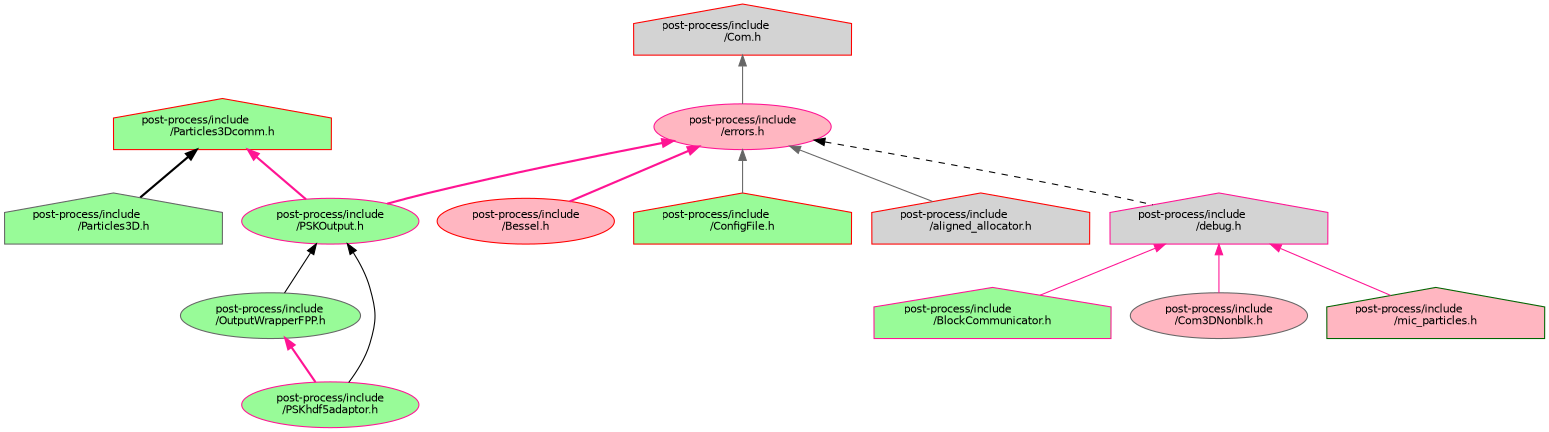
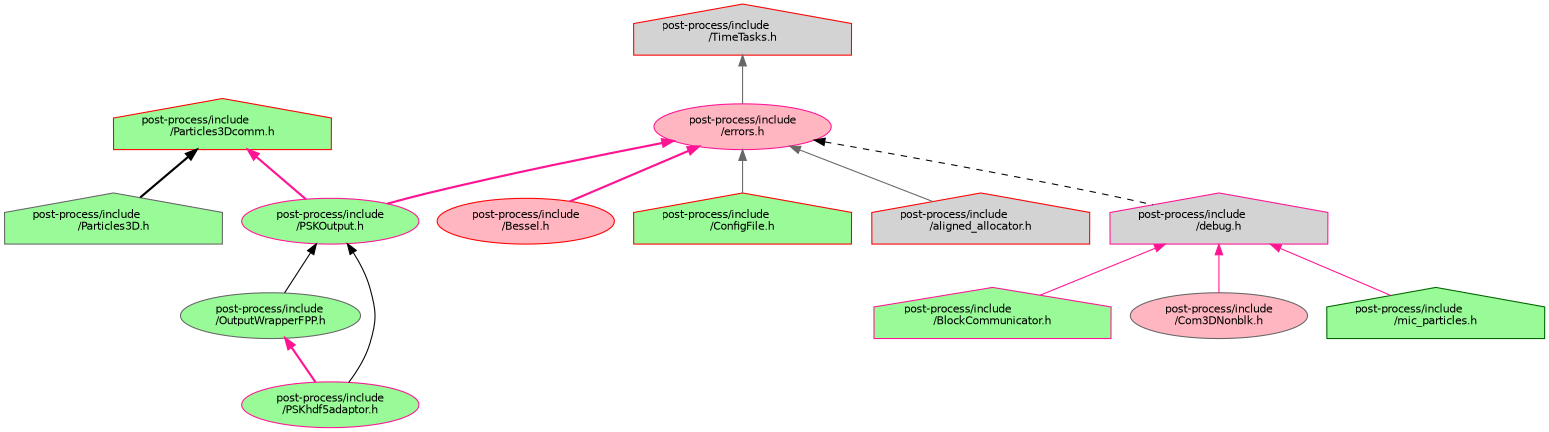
node "post-process/include /Com.h": label "post-process/include /Com.h" -> "post-process/include /TimeTasks.h"
node "post-process/include /mic_particles.h": fillcolor lightpink -> palegreen
